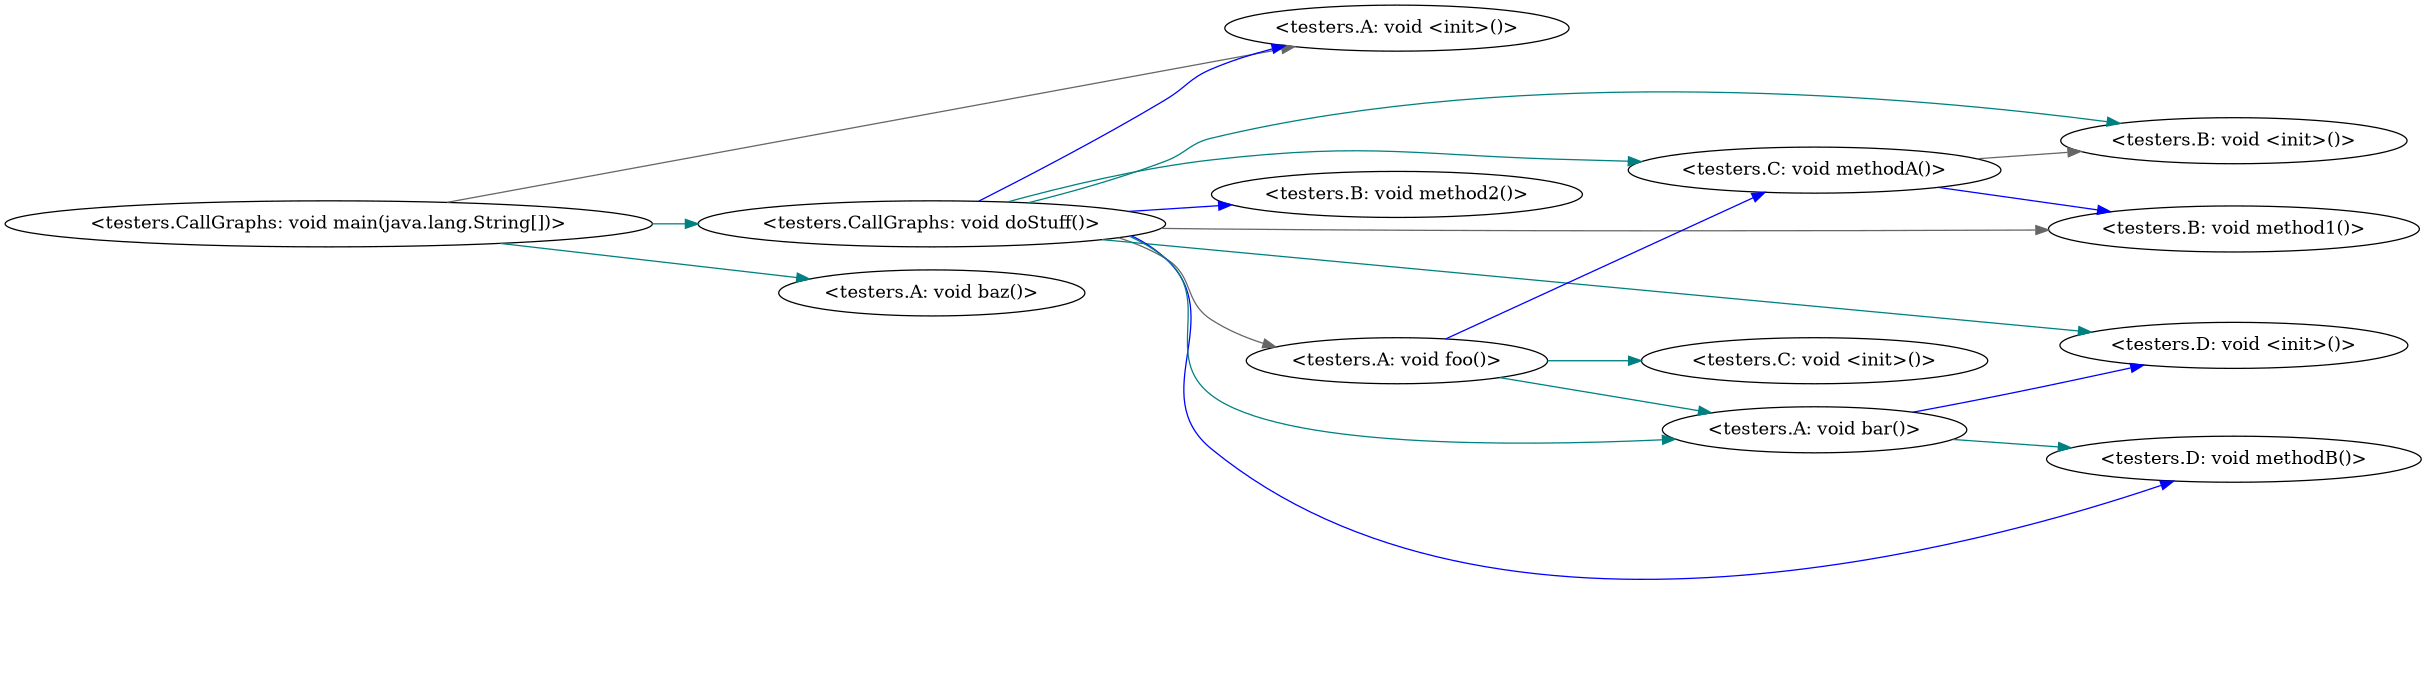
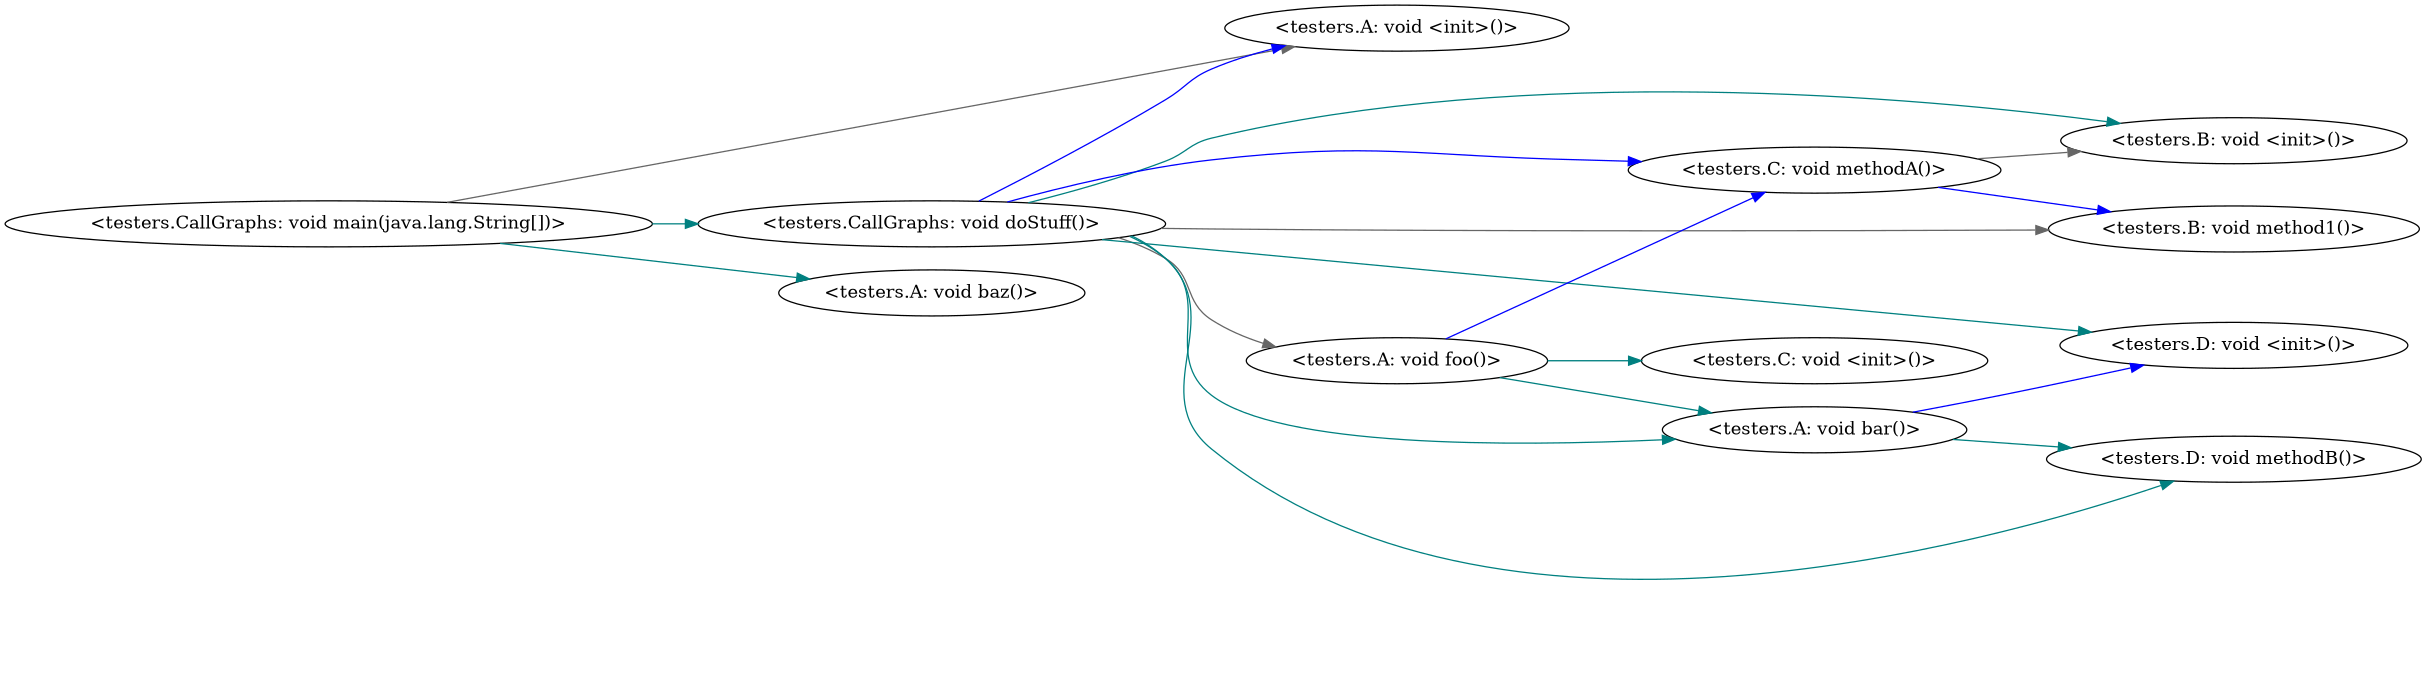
edge "<testers.CallGraphs: void doStuff()>" -> "<testers.C: void methodA()>": color teal -> blue
node "<testers.B: void method2()>": removed
edge "<testers.CallGraphs: void doStuff()>" -> "<testers.D: void methodB()>": color blue -> teal
